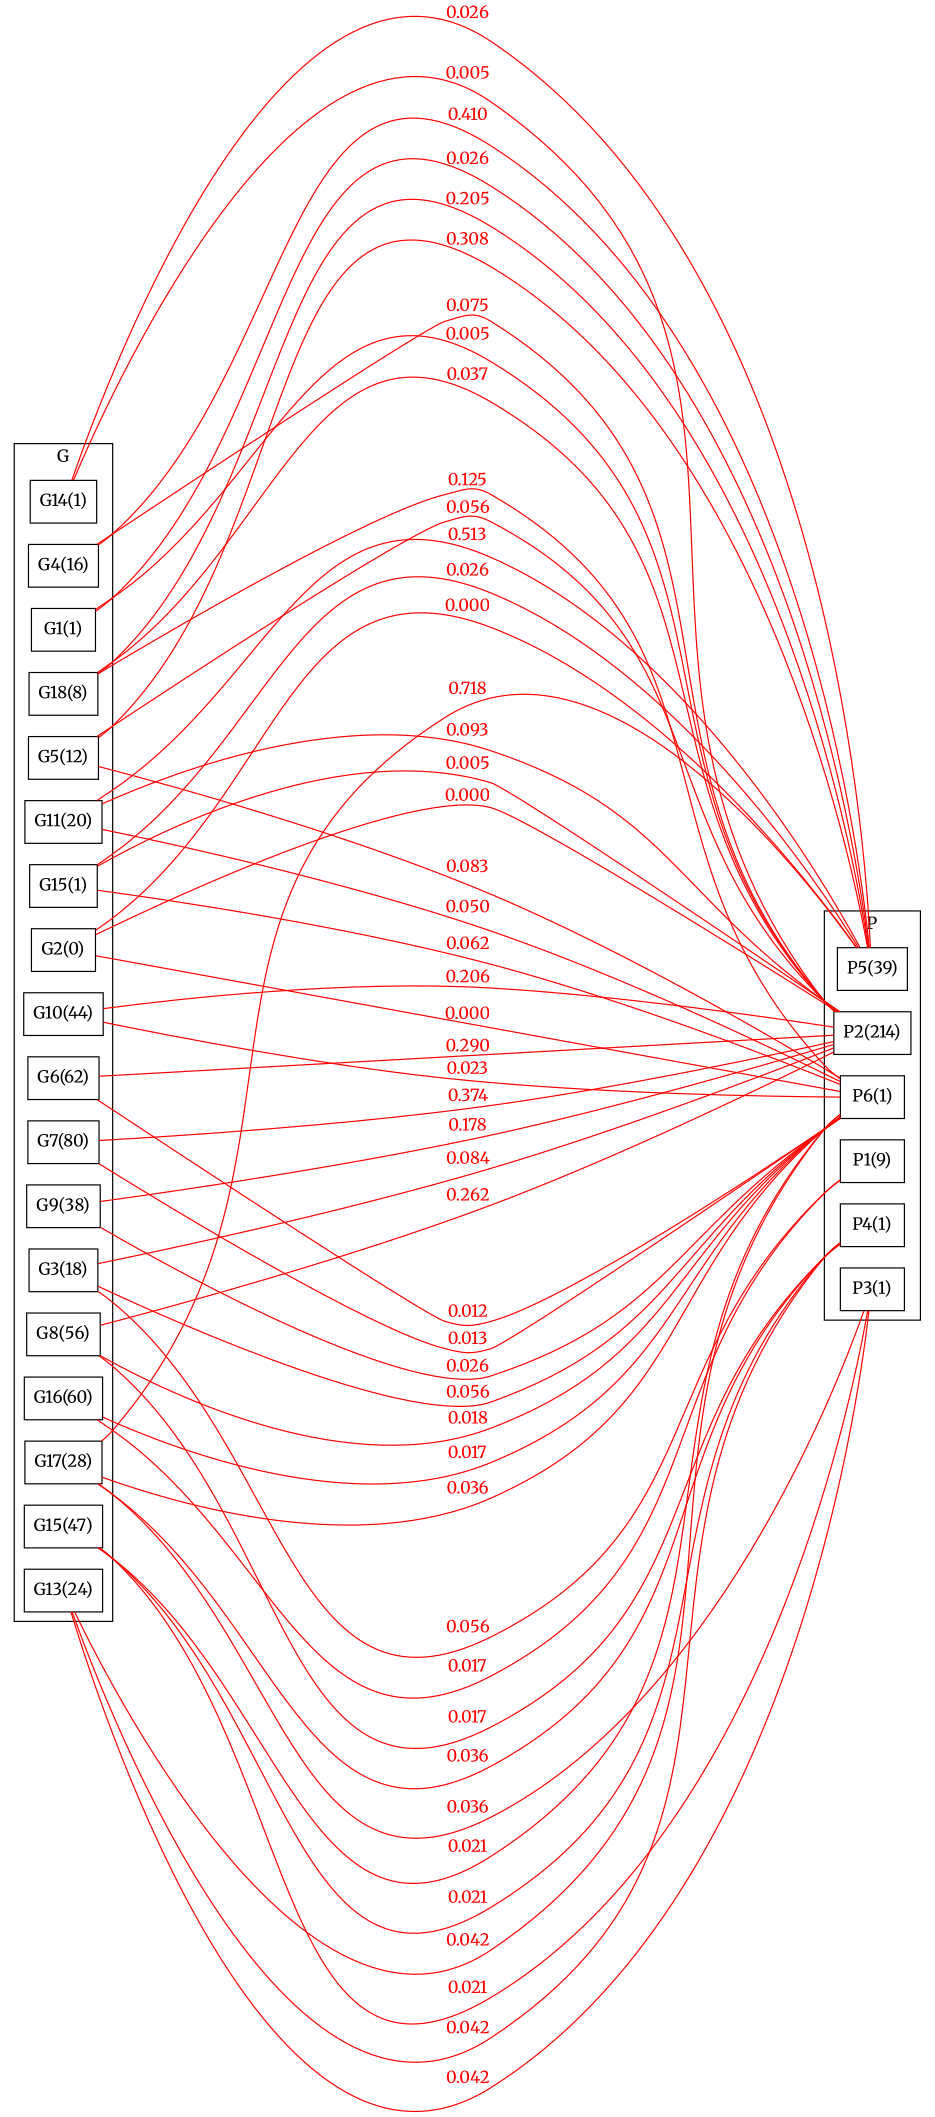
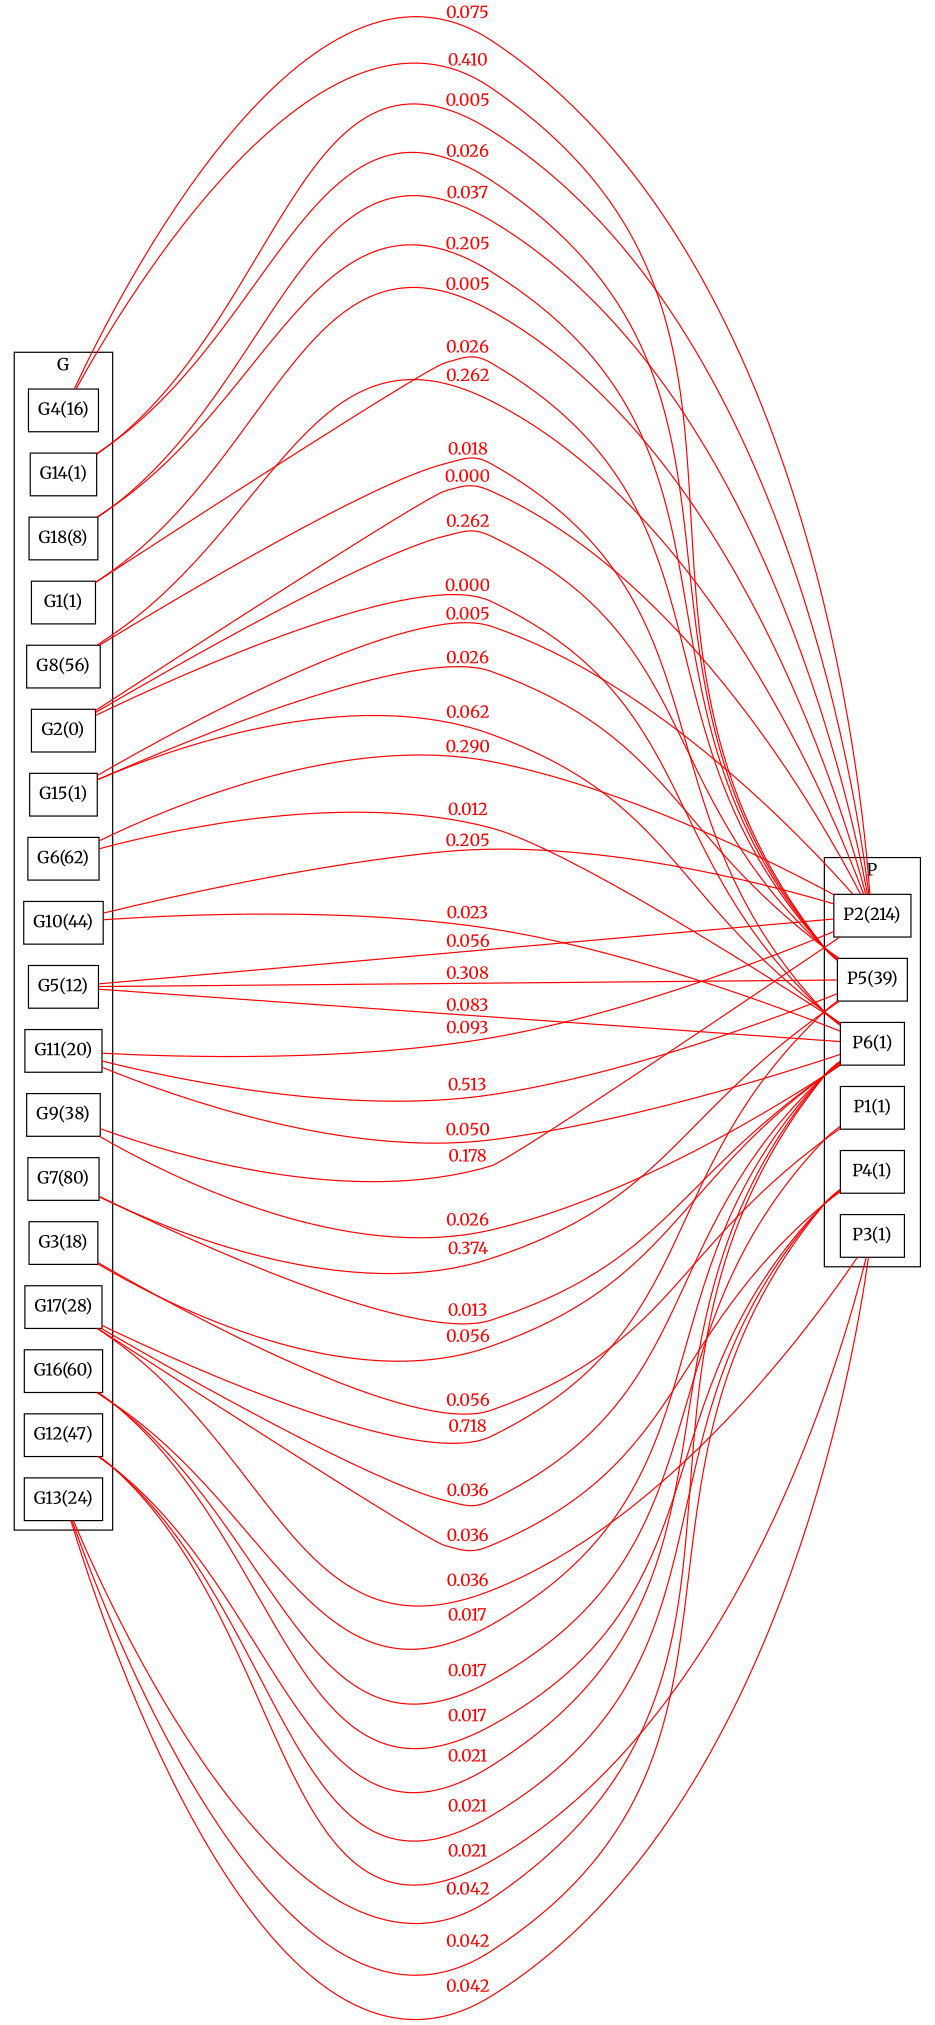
edge "G18(8)" -- "P6(1)": removed, label "0.125"
edge "G2(0)" -- "P5(39)": label "0.000" -> "0.262"
edge "G10(44)" -- "P2(214)": label "0.206" -> "0.205"
edge "P2(214)" -- "G7(80)": now "P5(39)" -- "G7(80)"
node "P1(9)": label "P1(9)" -> "P1(1)"
edge "P2(214)" -- "G3(18)": removed, label "0.084"
node "G15(47)": label "G15(47)" -> "G12(47)"
edge "P4(1)" -- "G8(56)": now "P4(1)" -- "G16(60)"
